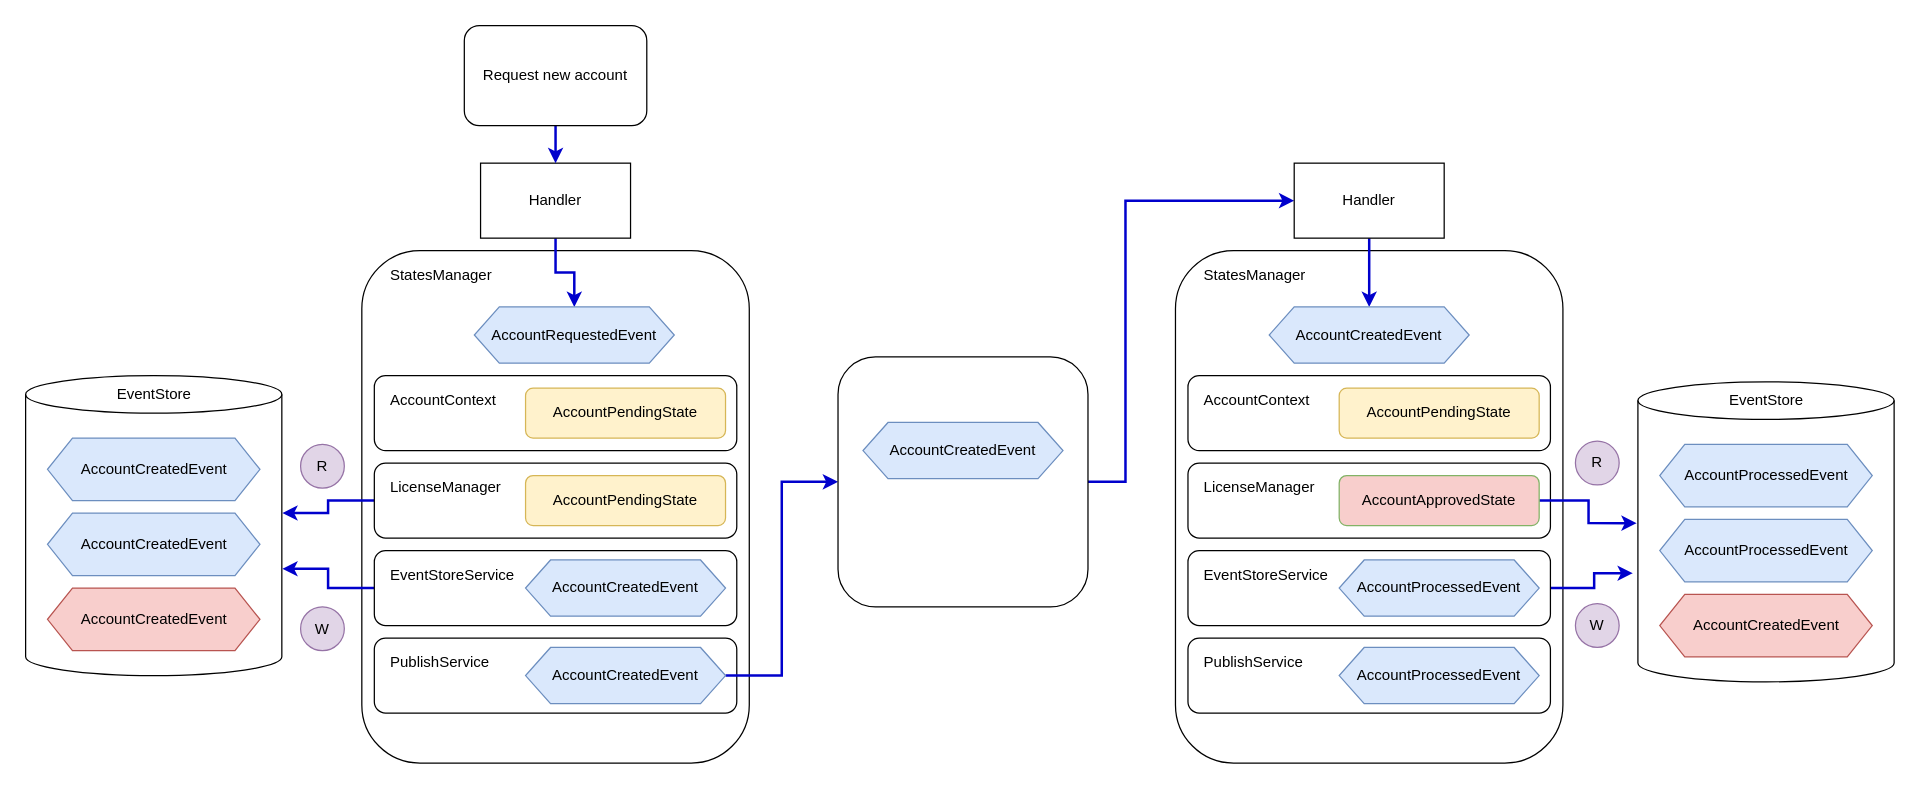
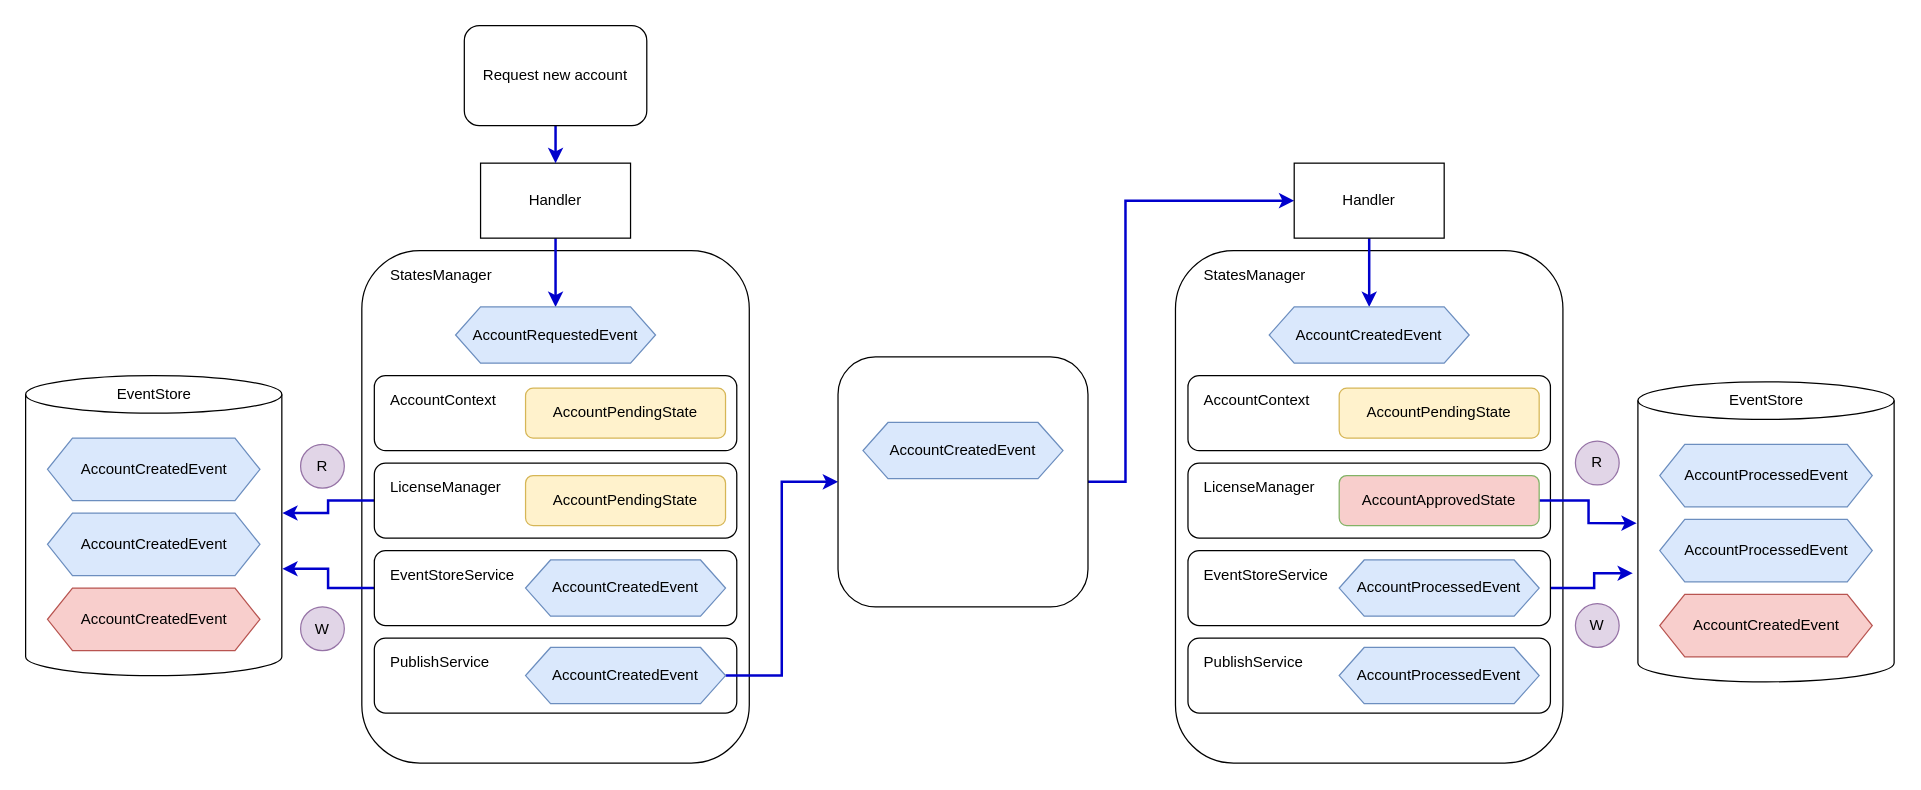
node "AccountRequestedEvent": moved (574, 335) -> (556, 335)
